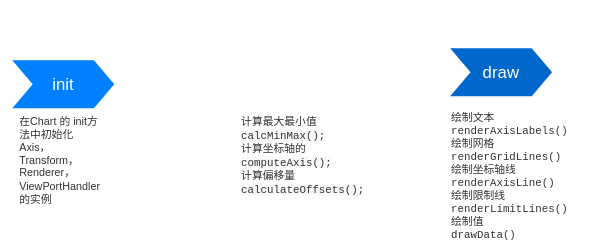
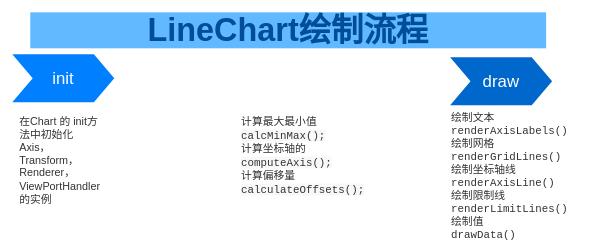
node "LineChart绘制流程": added
node "draw": moved (501, 72) -> (501, 81)
node "init": moved (63, 84) -> (63, 78)
